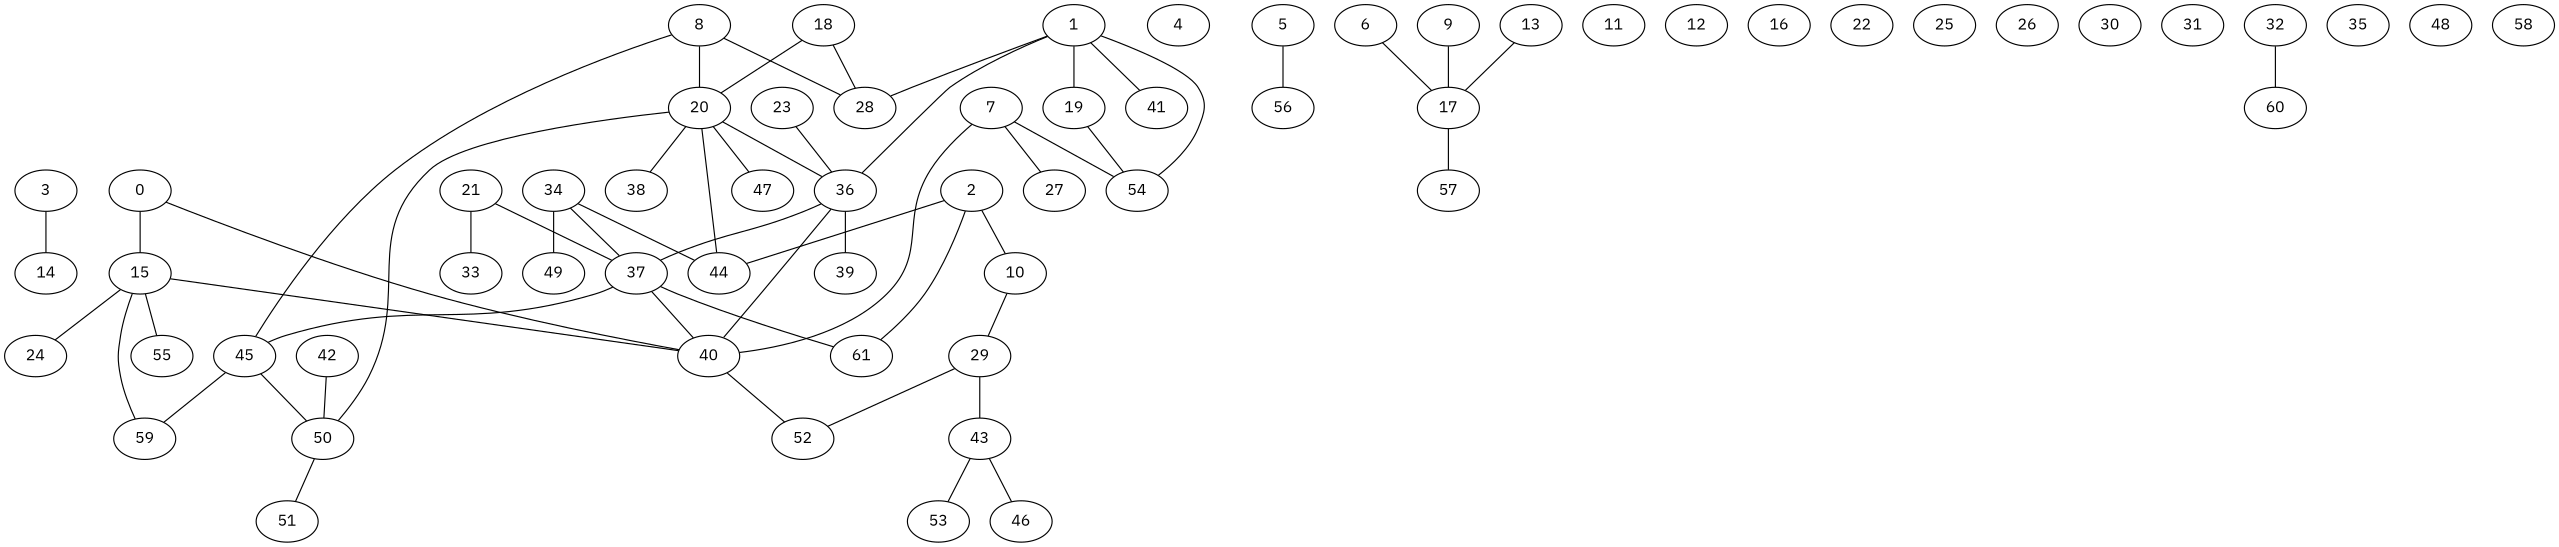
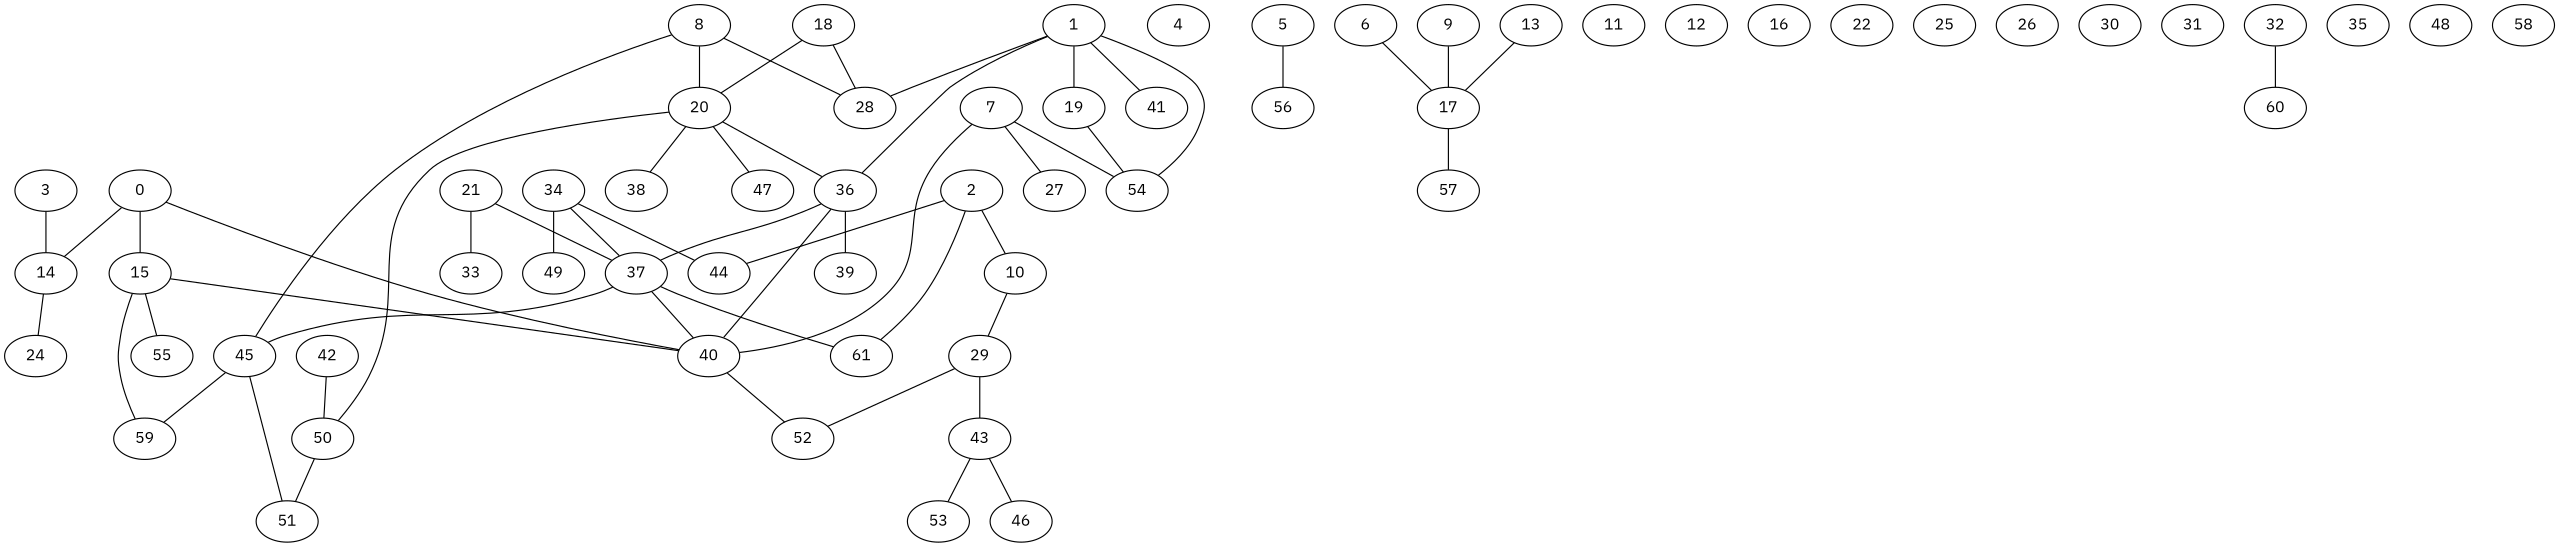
node "23": removed
edge "20" -- "44": removed
edge "0" -- "14": added
edge "15" -- "24": now "14" -- "24"
edge "45" -- "50": now "45" -- "51"
